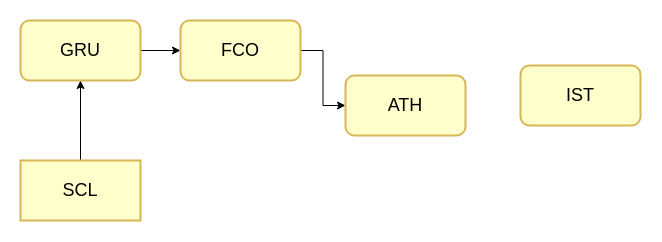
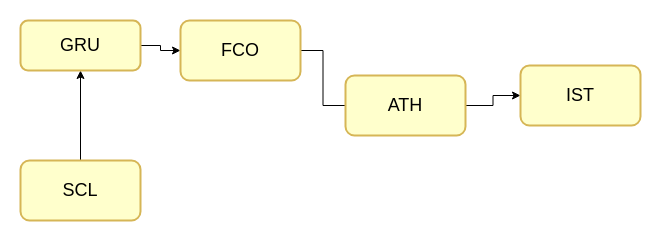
node "GRU": size 120x60 -> 120x50
edge "ATH" -> "IST": added
edge "FCO" -> "ATH": arrowhead classic -> none
node "SCL": shape rectangle -> rounded rectangle
